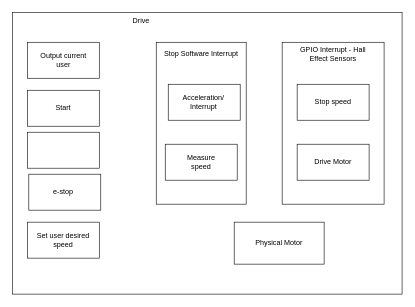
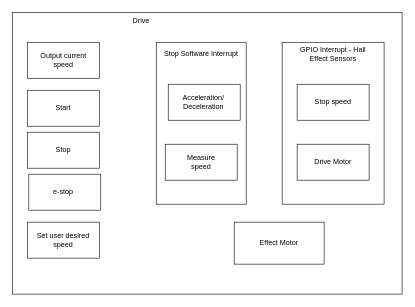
node "Output current user": label "Output current user" -> "Output current speed"
node "Acceleration/ Interrupt": label "Acceleration/ Interrupt" -> "Acceleration/ Deceleration"
node "Stop": added
node "Physical Motor": label "Physical Motor" -> "Effect Motor"
